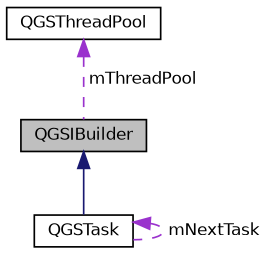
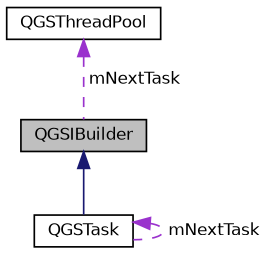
edge "QGSIBuilder" -> "QGSThreadPool": label " mThreadPool" -> " mNextTask"
